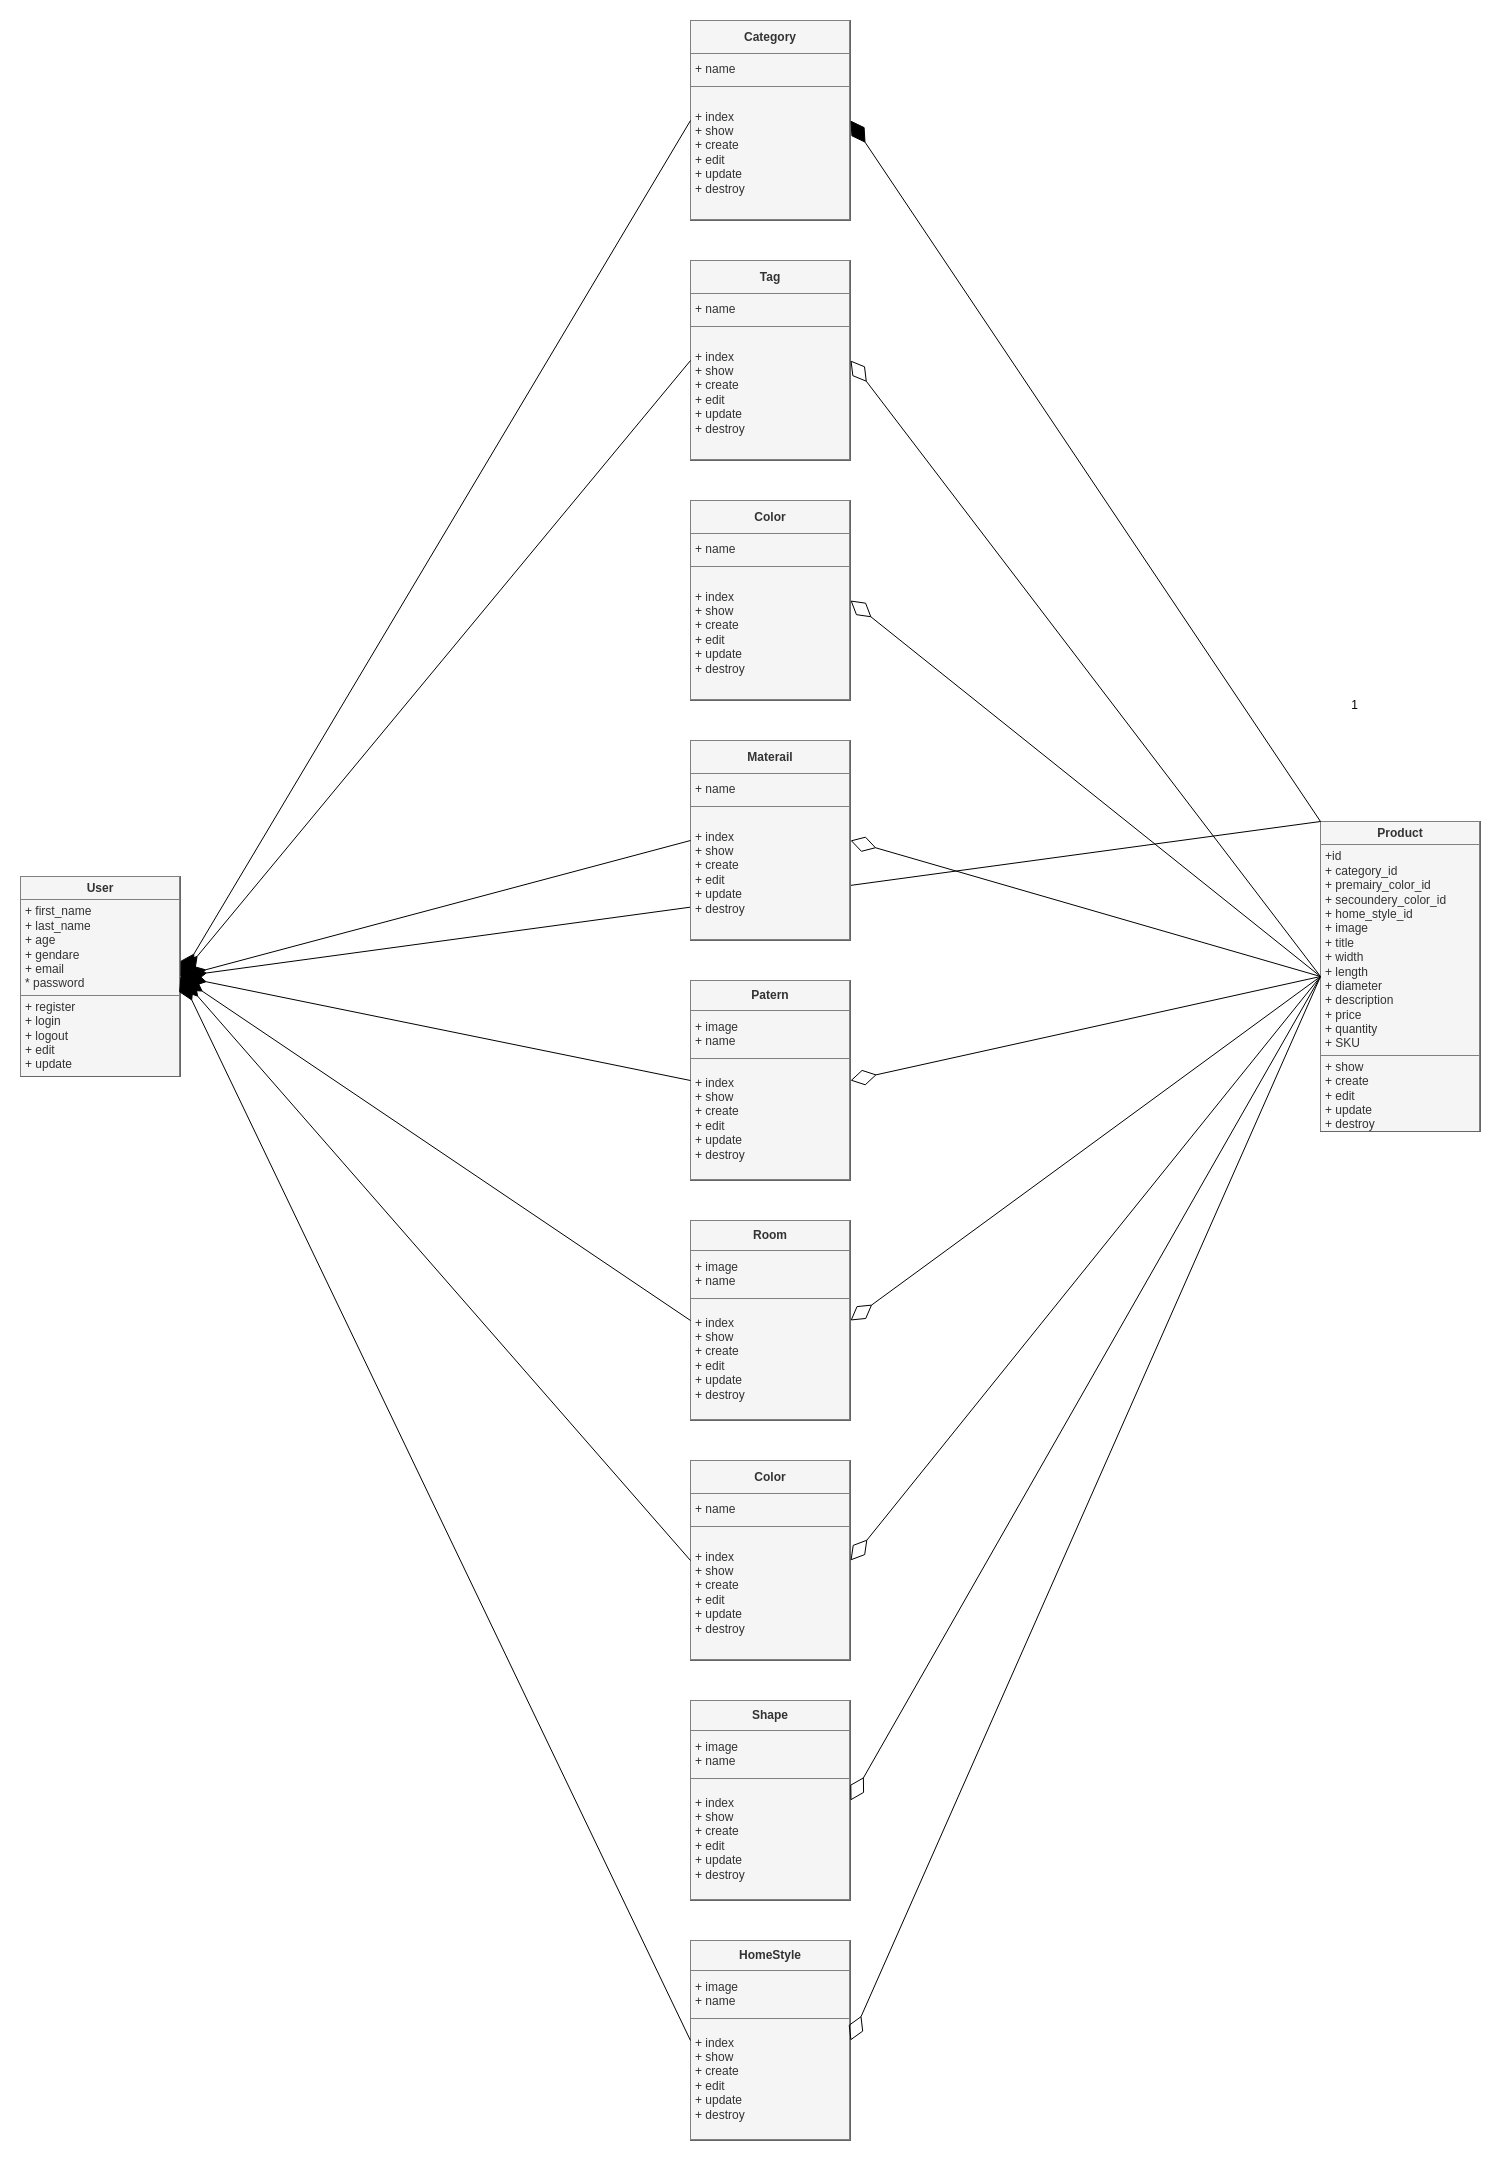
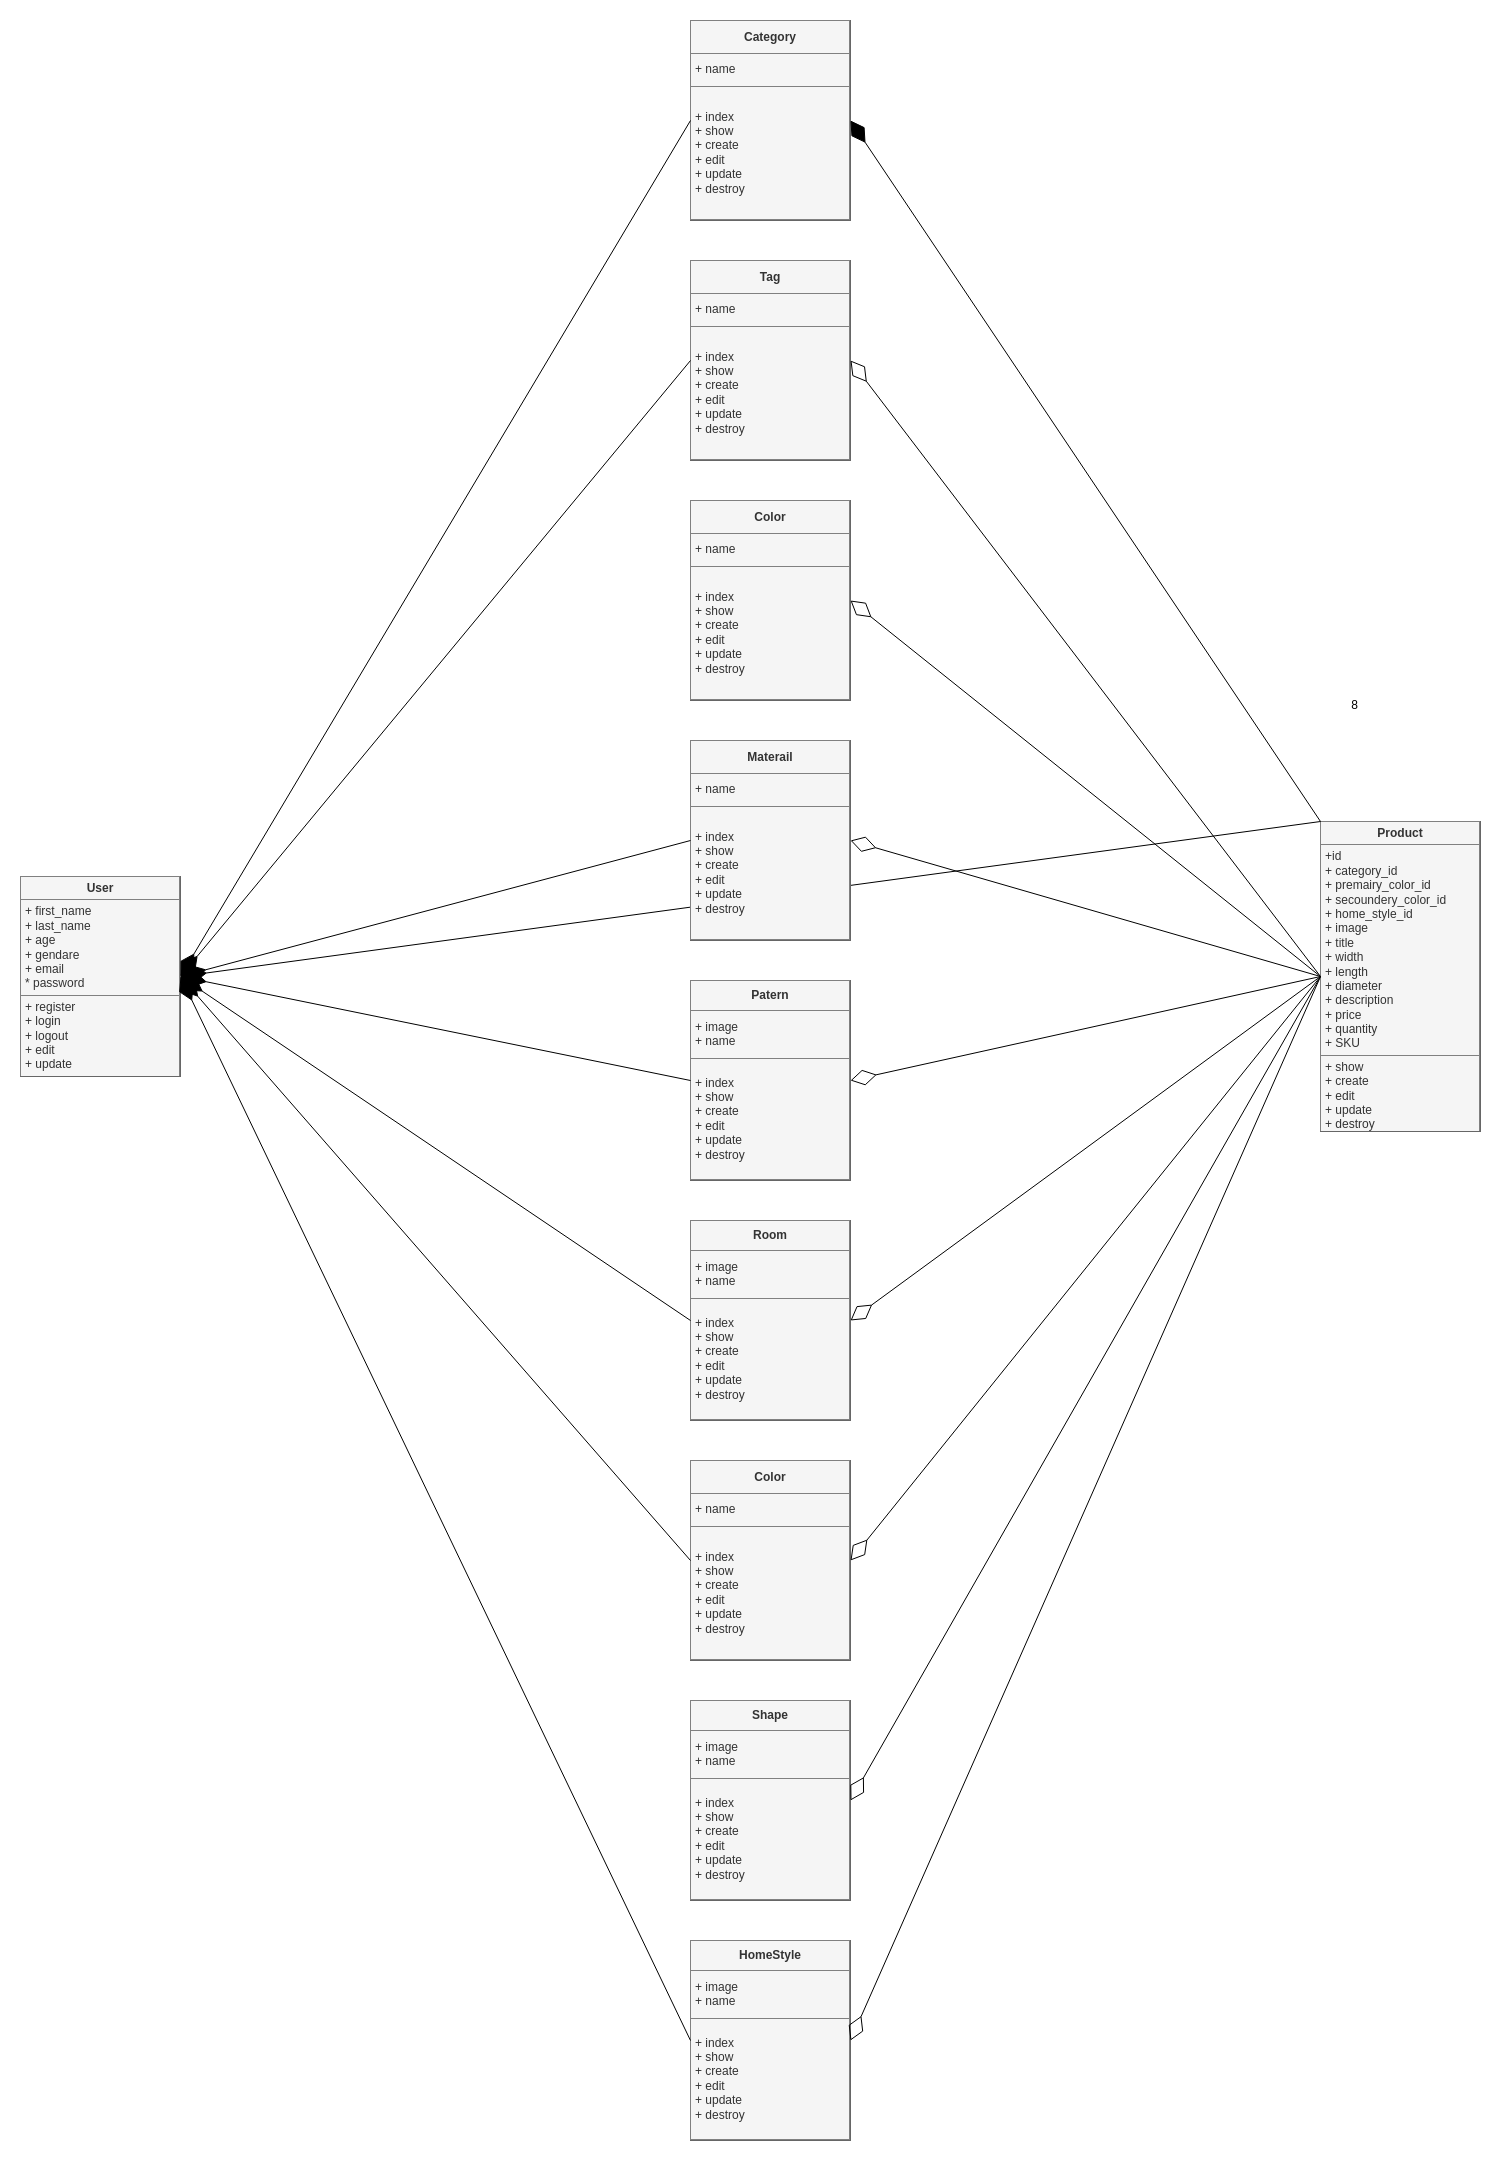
node "1": label "1" -> "8"
